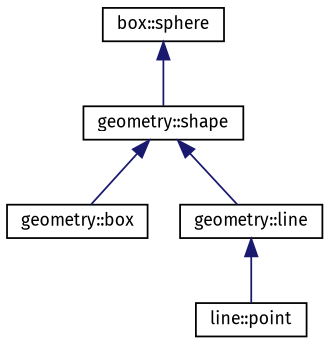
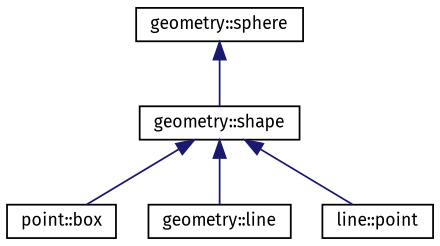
node "box::sphere": label "box::sphere" -> "geometry::sphere"
node "geometry::box": label "geometry::box" -> "point::box"
edge "line::point" -> "geometry::line": now "line::point" -> "geometry::shape"
